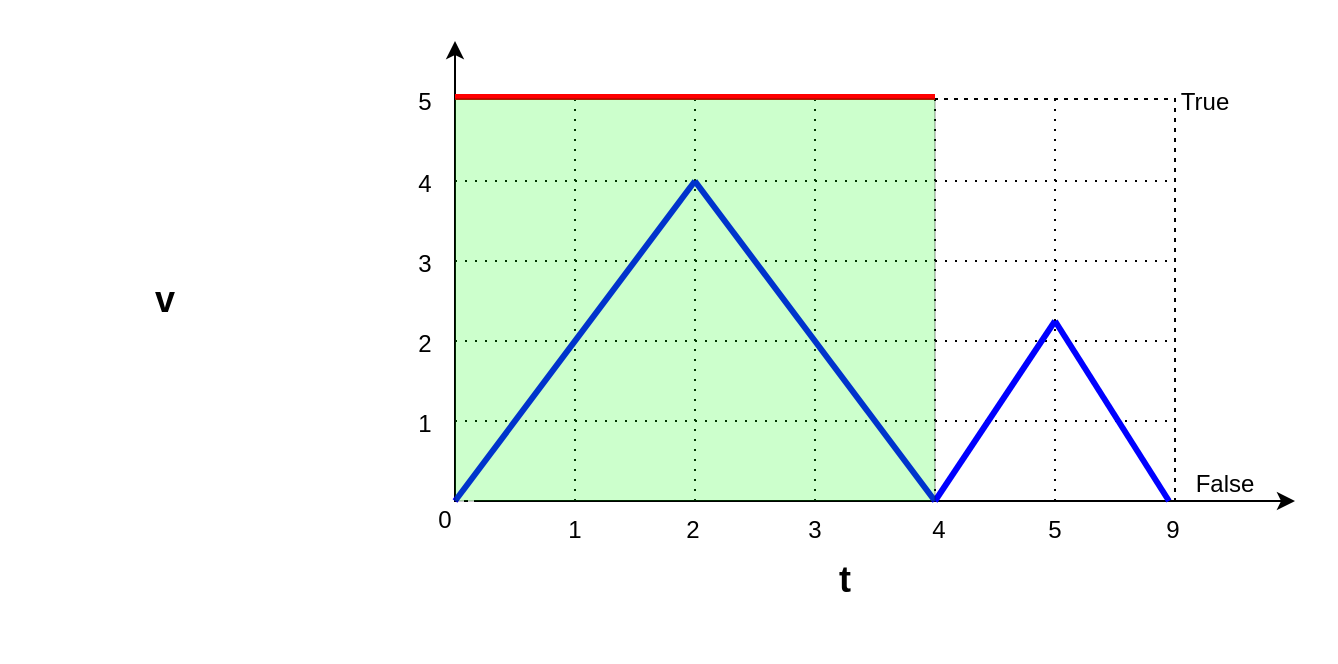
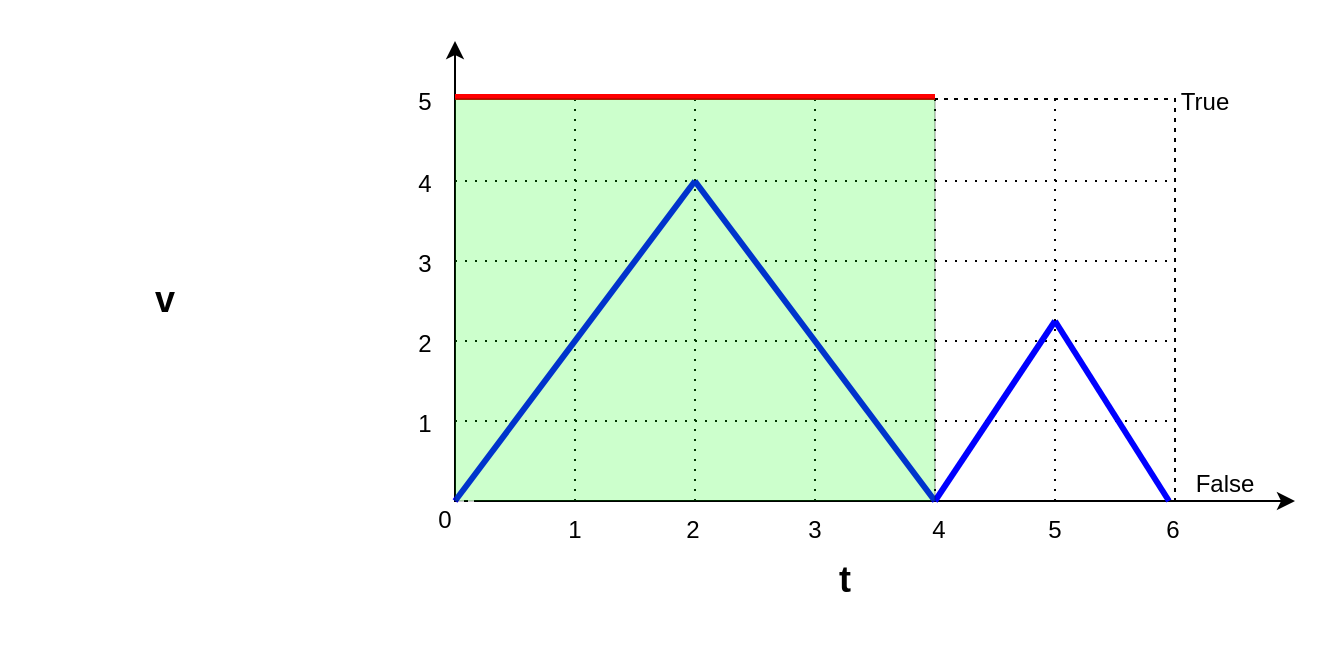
node "9": label "9" -> "6"
